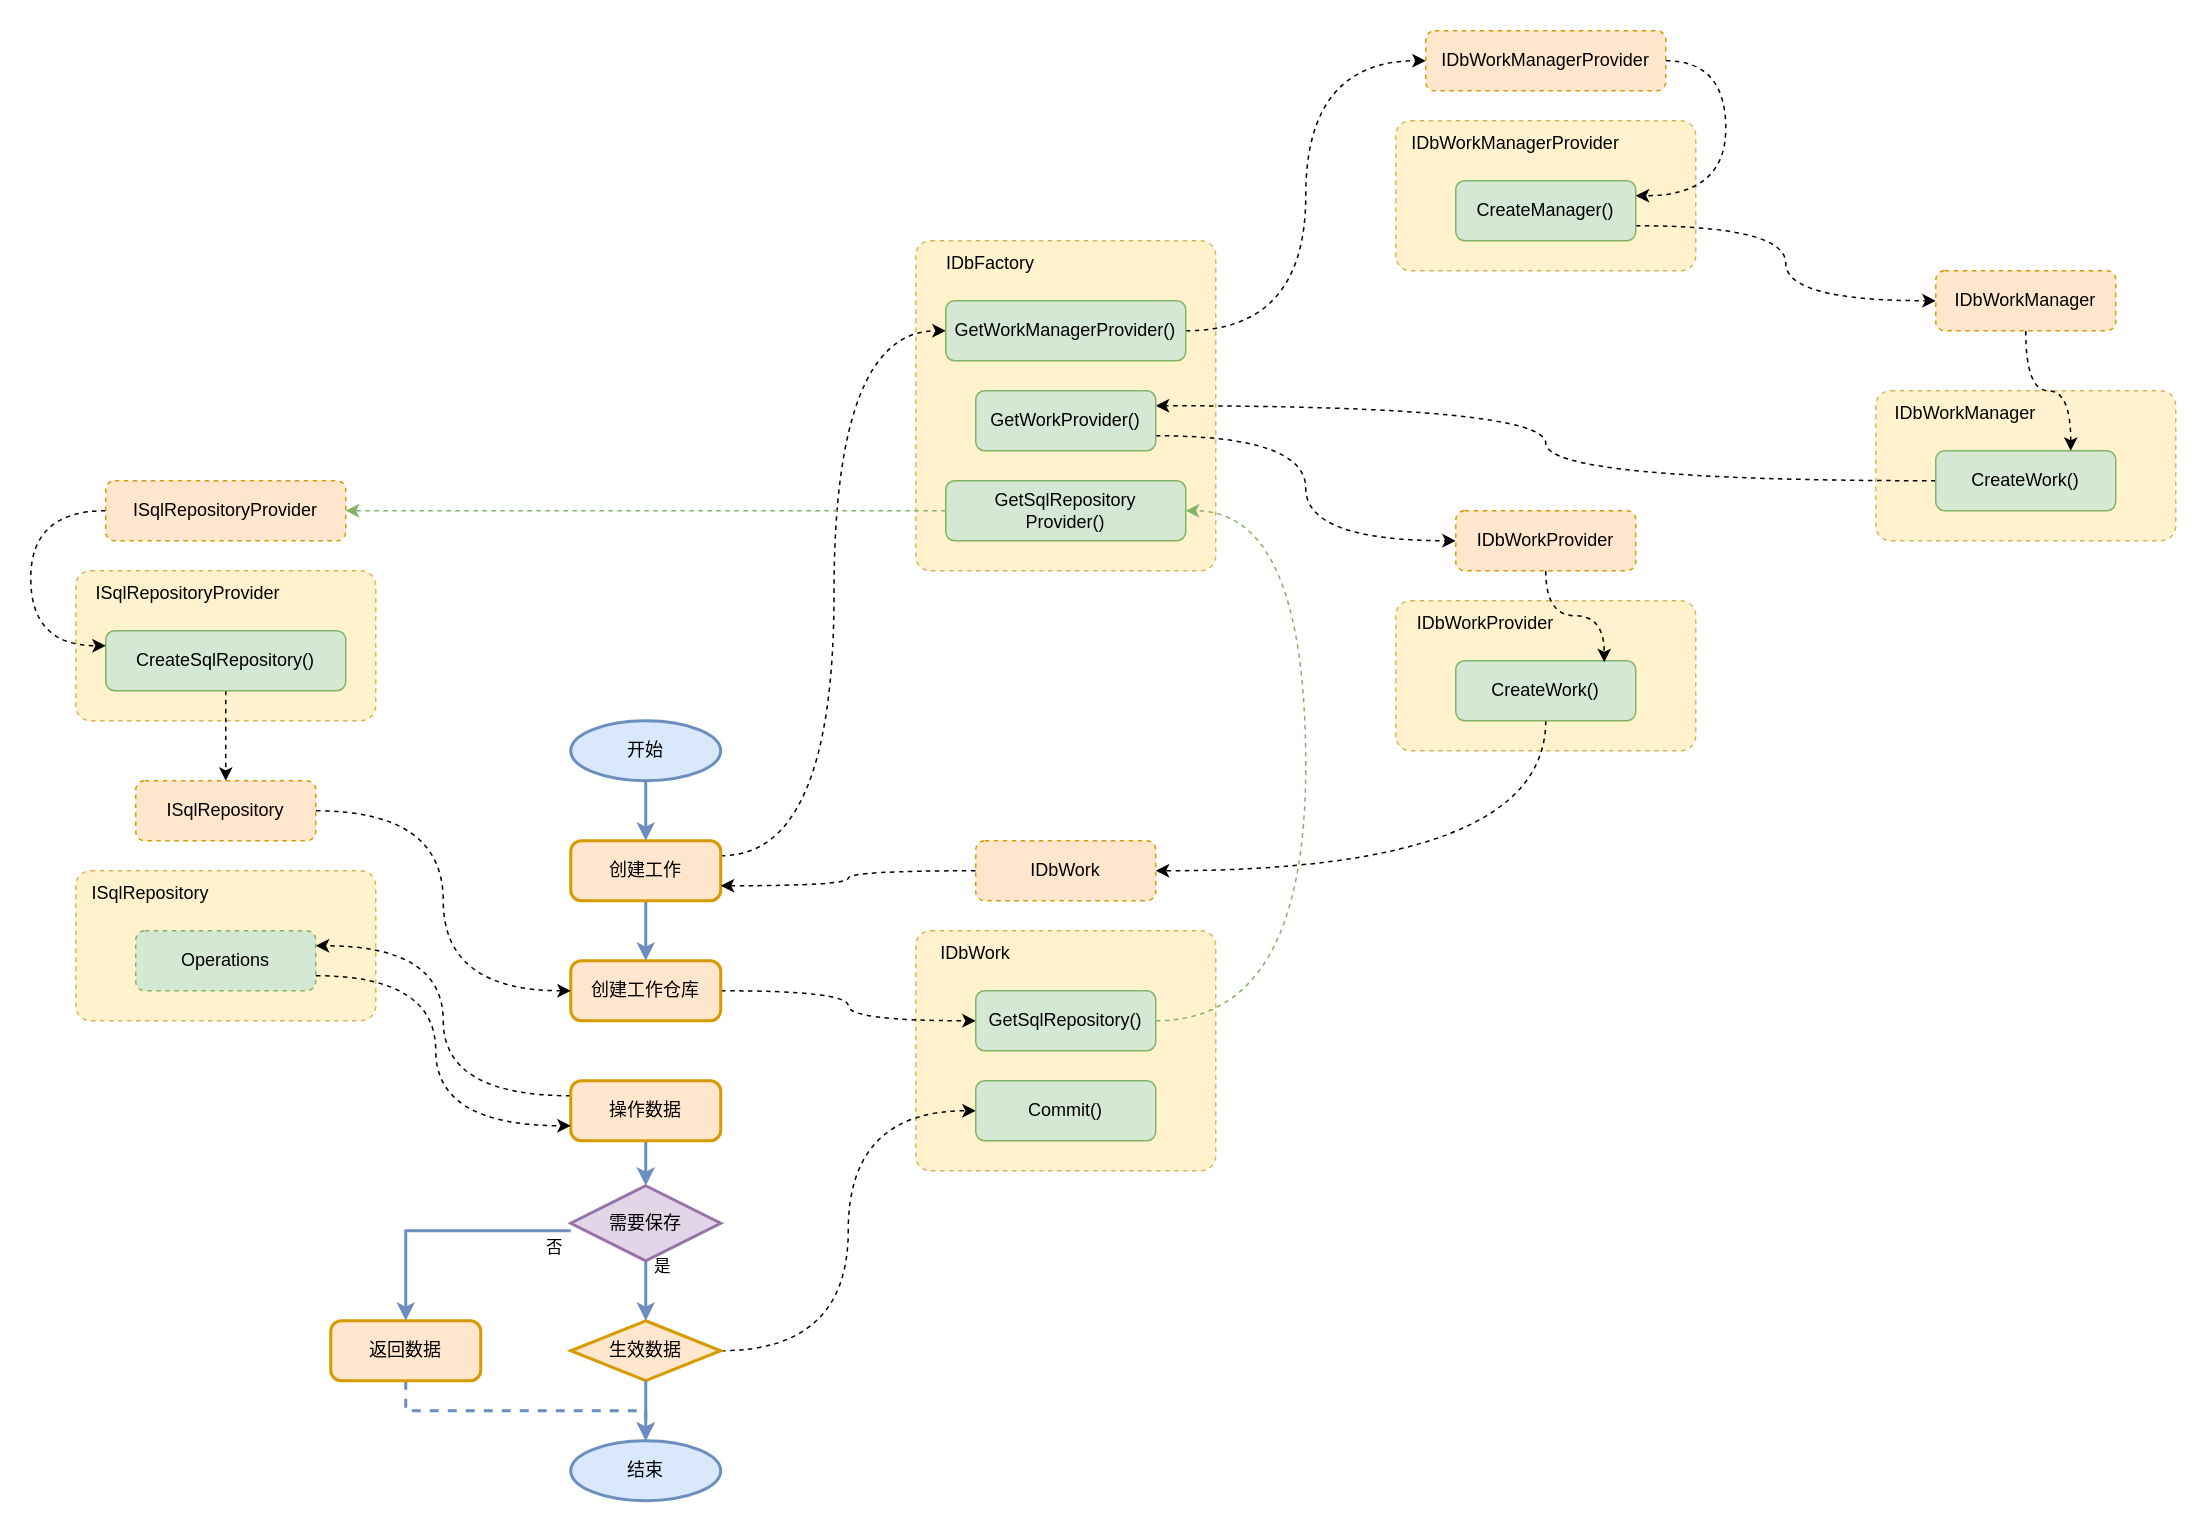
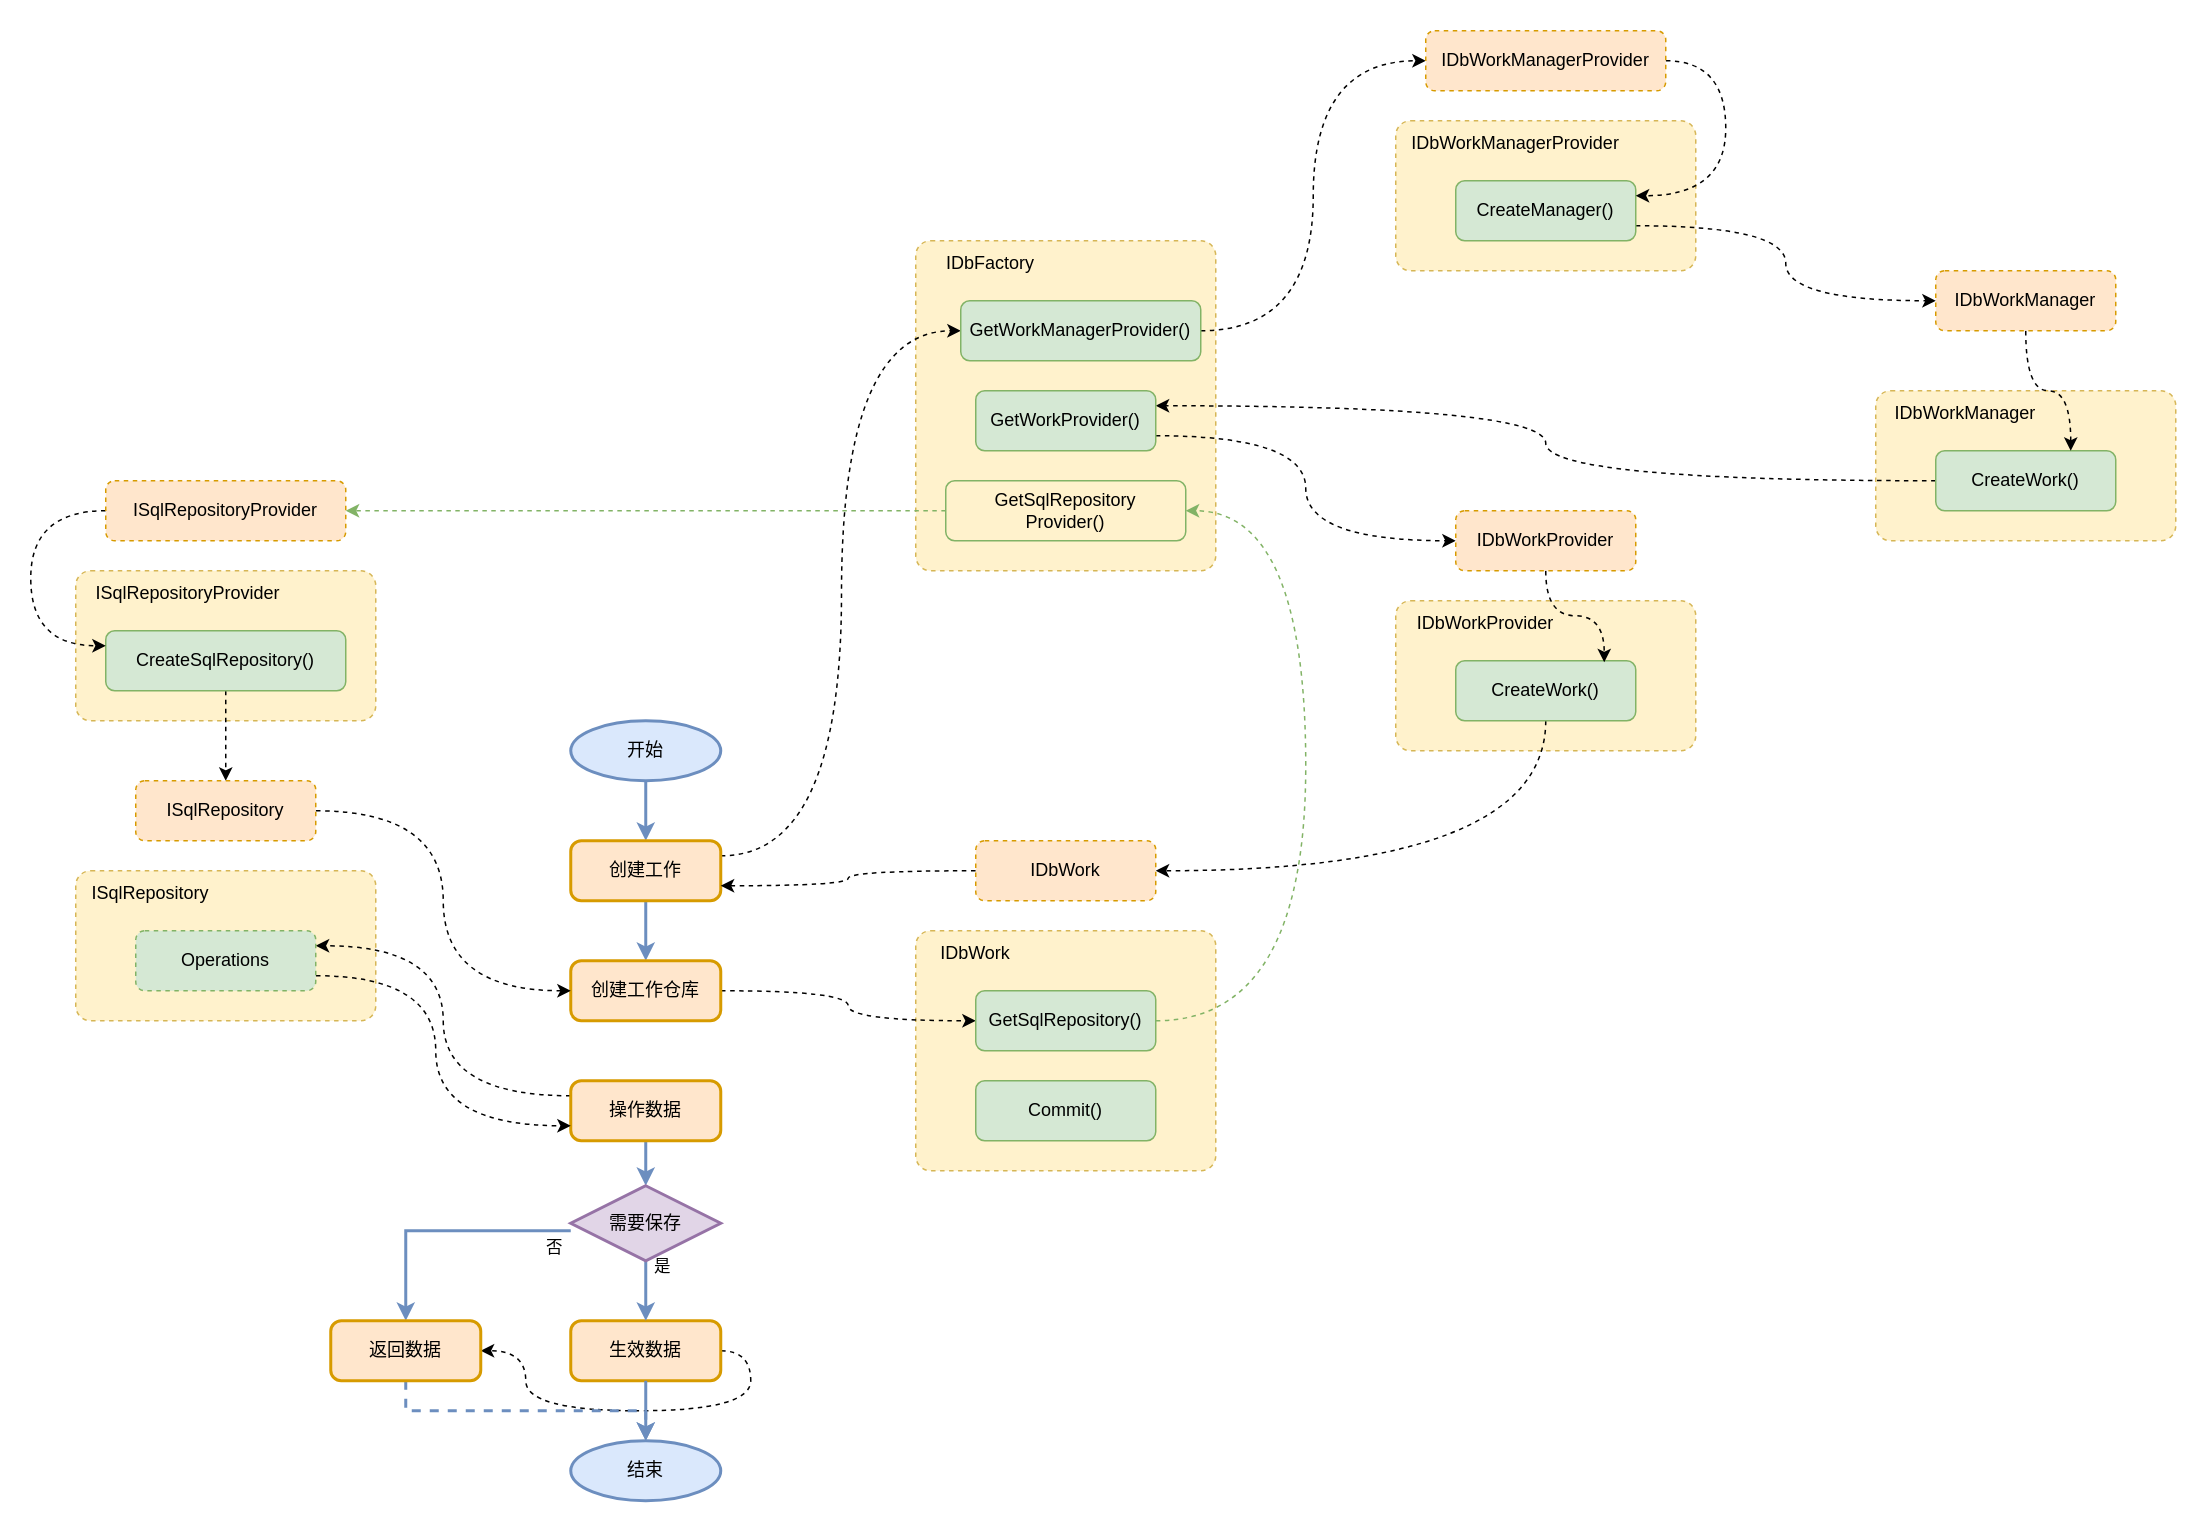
node "GetWorkManagerProvider()": moved (1066, 331) -> (1081, 331)
node "GetSqlRepository Provider()": fillcolor #d5e8d4 -> #fff2cc
edge "生效数据" -> "Commit()": now "生效数据" -> "返回数据"
node "生效数据": shape diamond -> rounded rectangle
